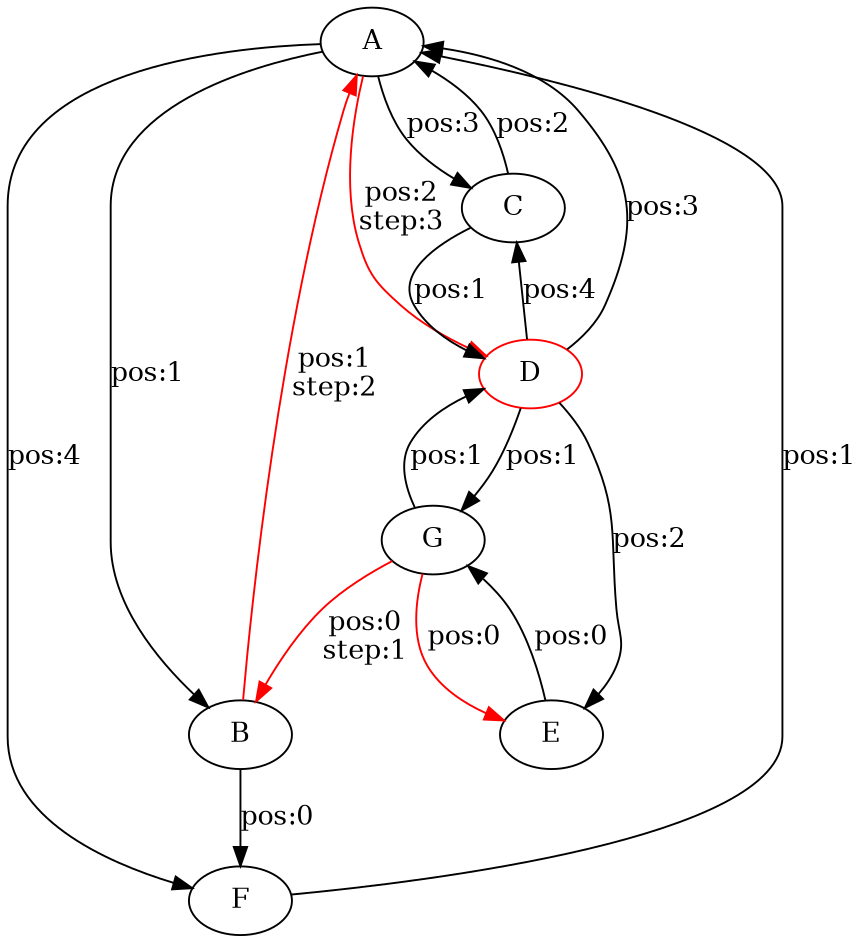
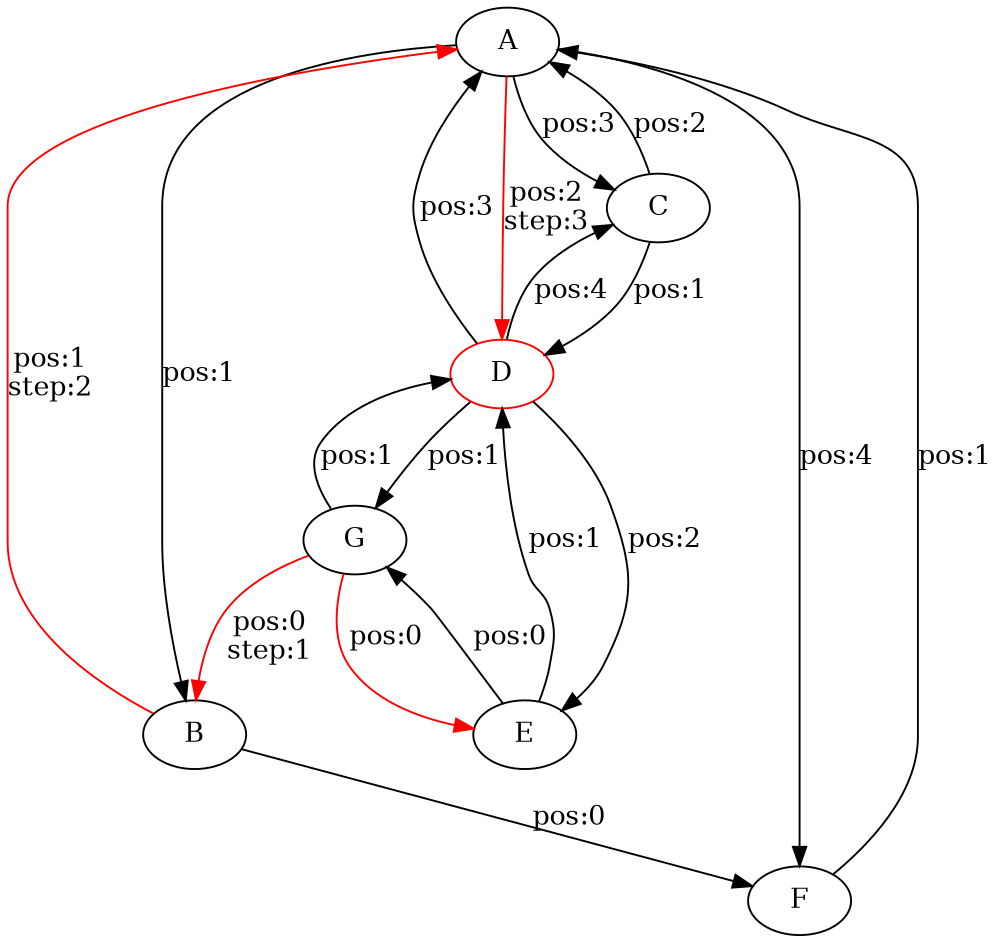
edge "E" -> "D": added, label "pos:1"
